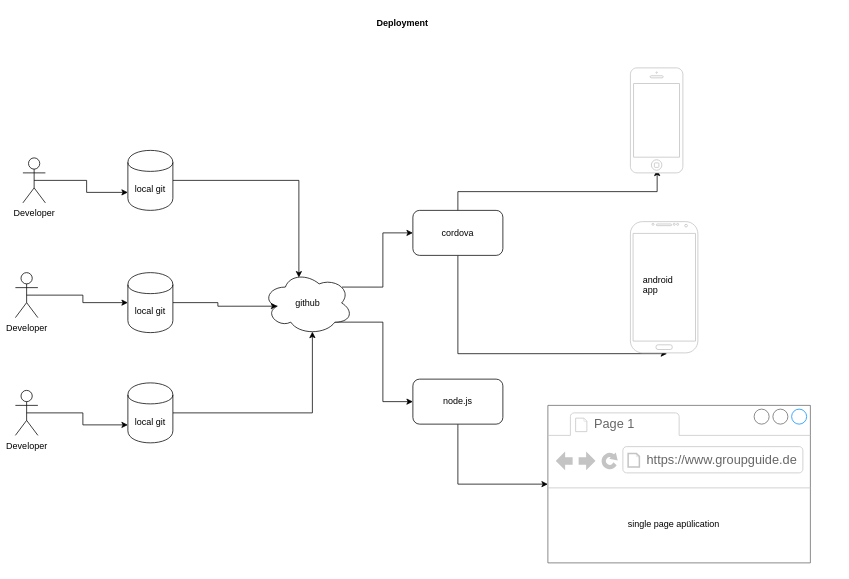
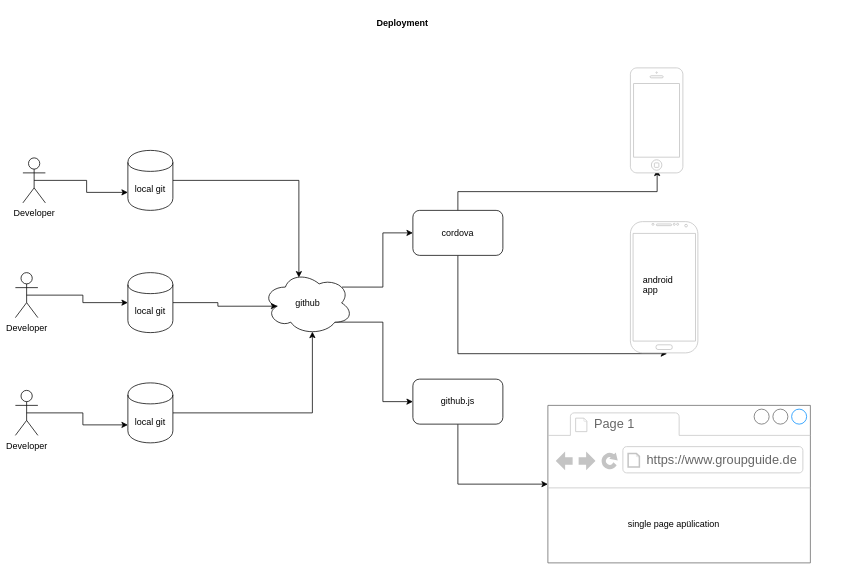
node "node.js": label "node.js" -> "github.js"
